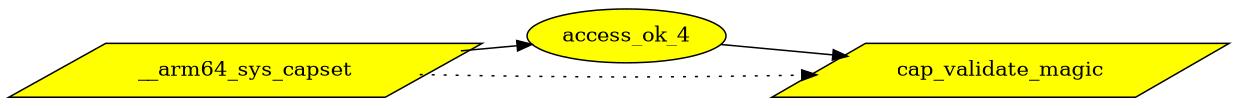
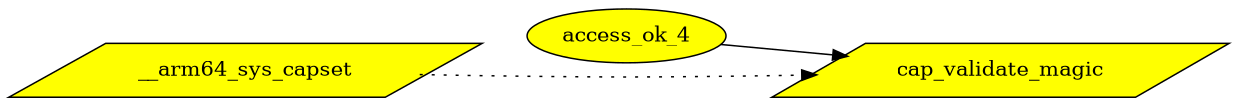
edge "__arm64_sys_capset" -> "access_ok_4": removed
